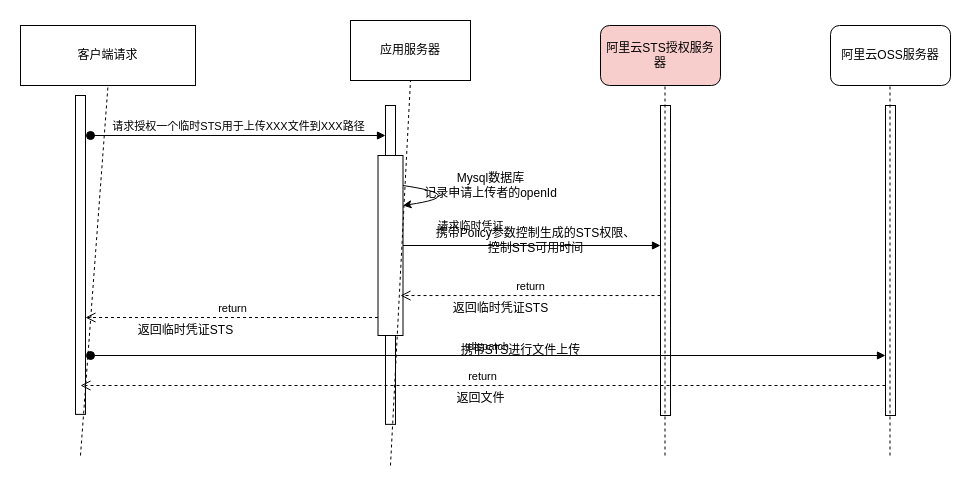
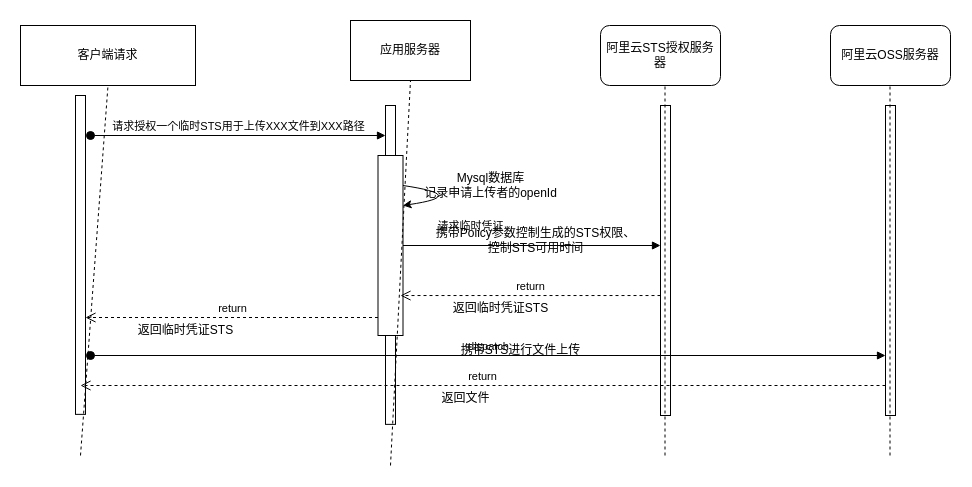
node "阿里云STS授权服务器": fillcolor #f8cecc -> #ffffff
node "返回文件": moved (481, 399) -> (466, 399)
